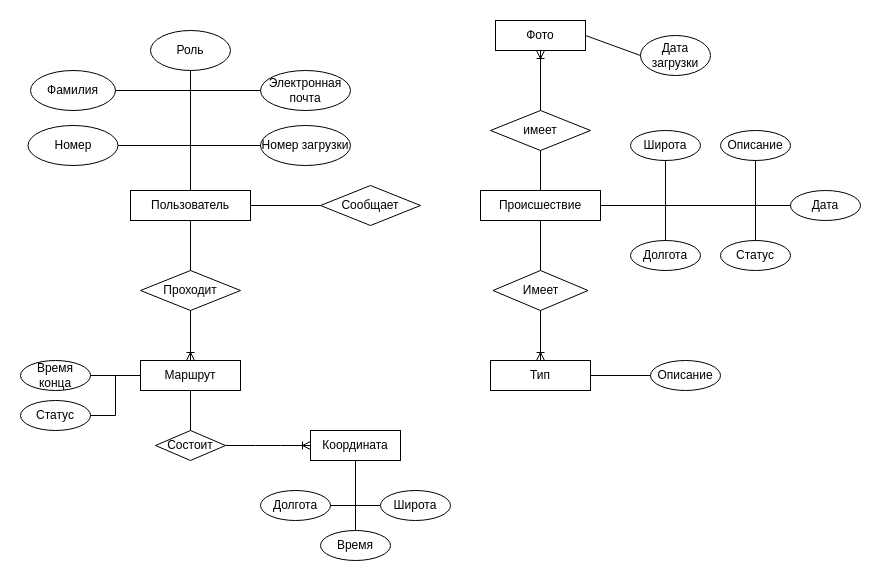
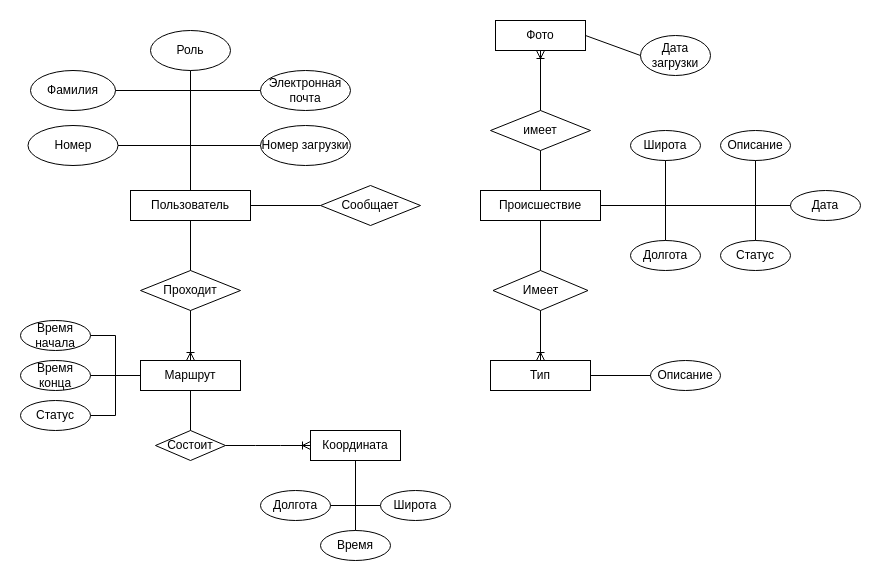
node "Время начала": added
edge "Время начала" -- "Маршрут": added
